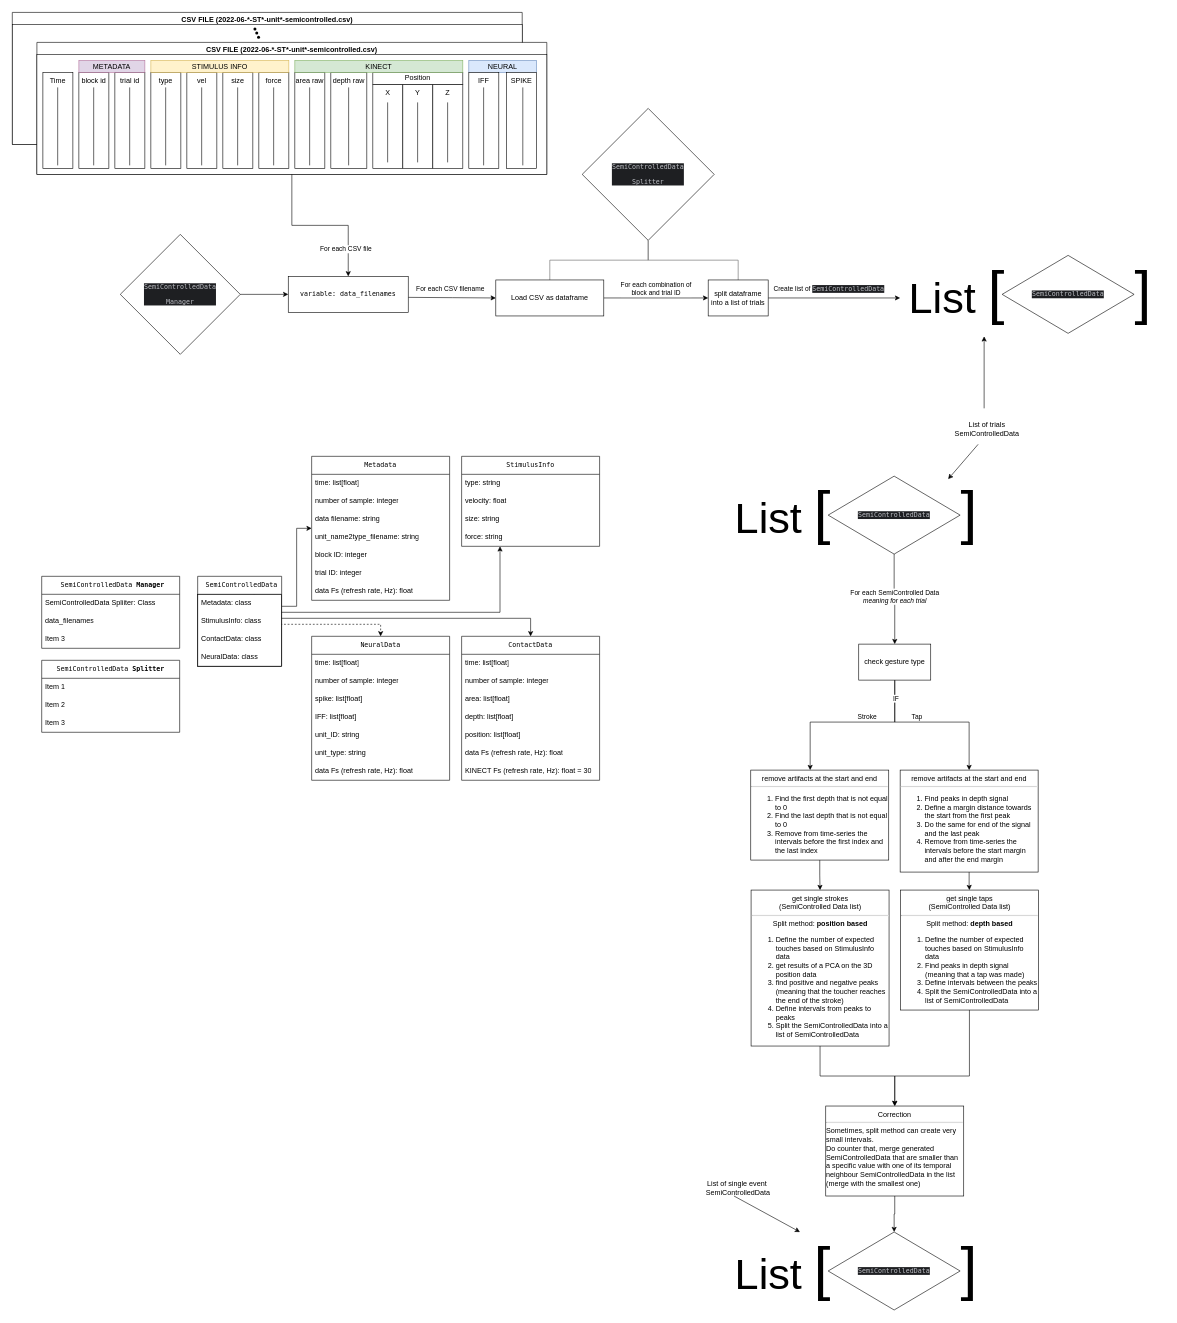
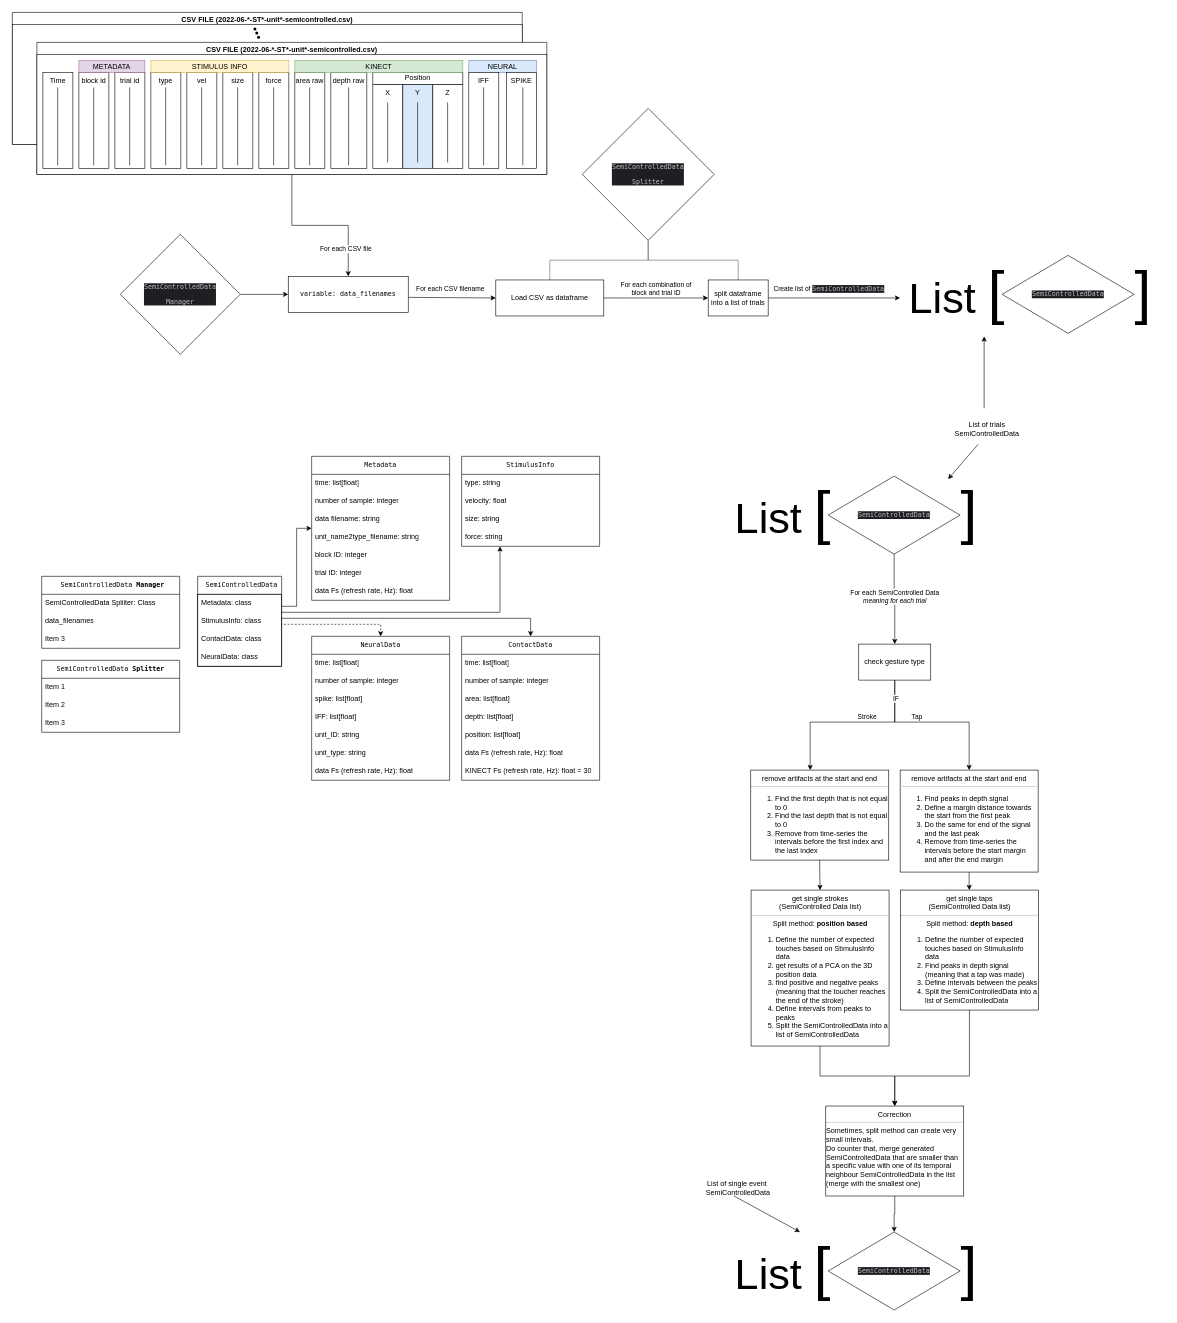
node "Y": fillcolor #ffffff -> #dae8fc
